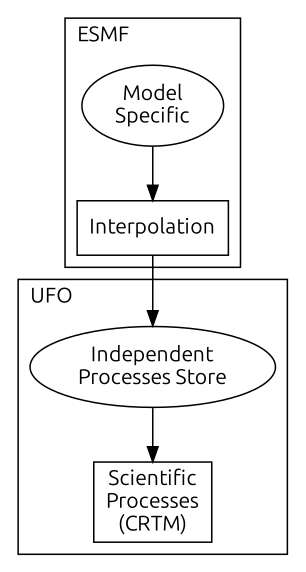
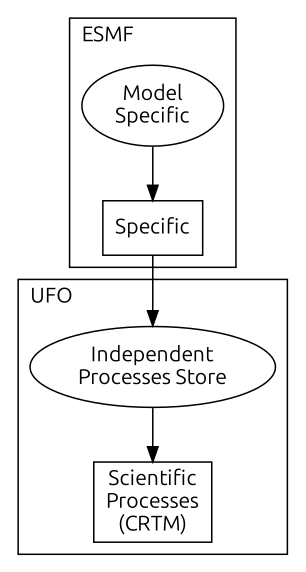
node "Interpolation": label "Interpolation" -> "Specific"
